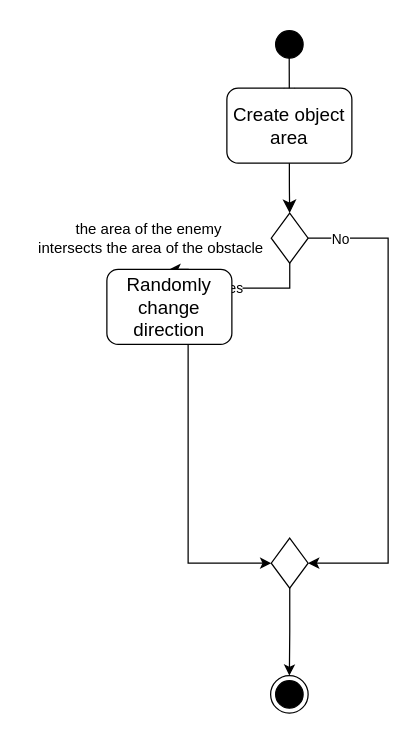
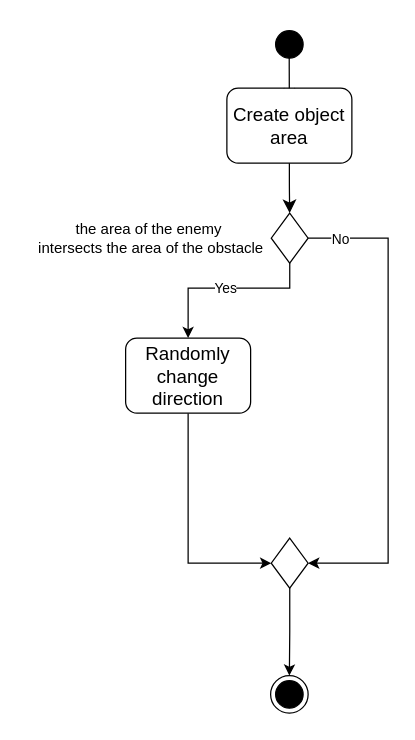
node "Randomly change direction": moved (169, 307) -> (188, 376)
